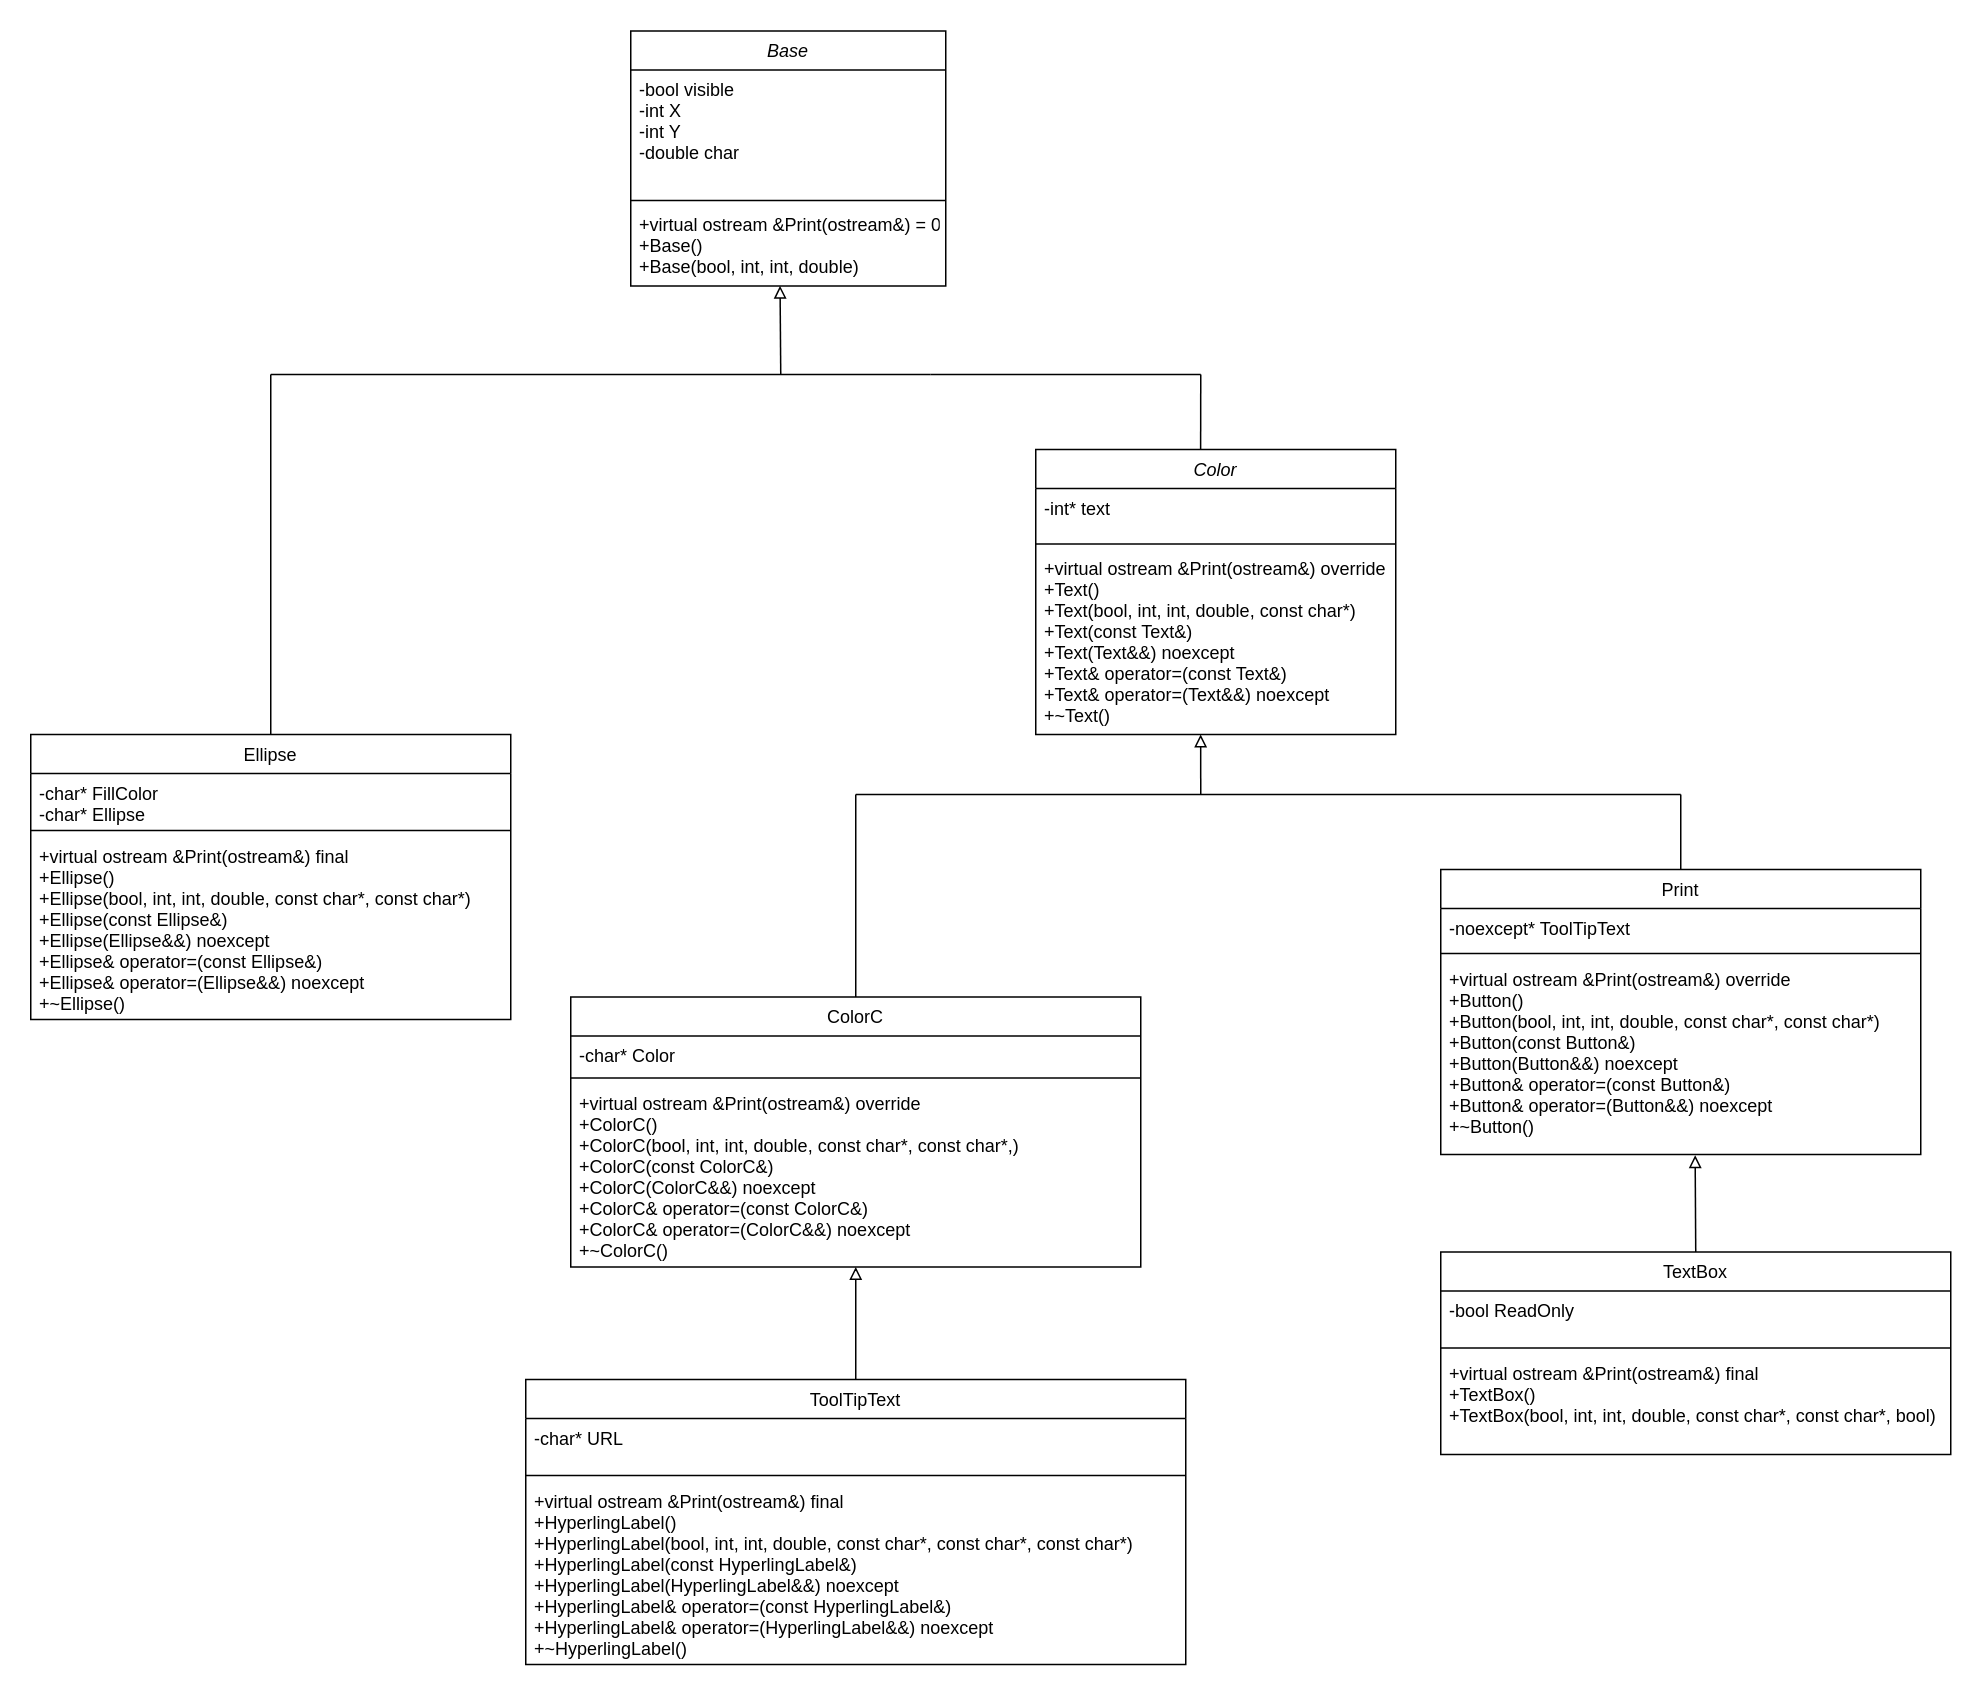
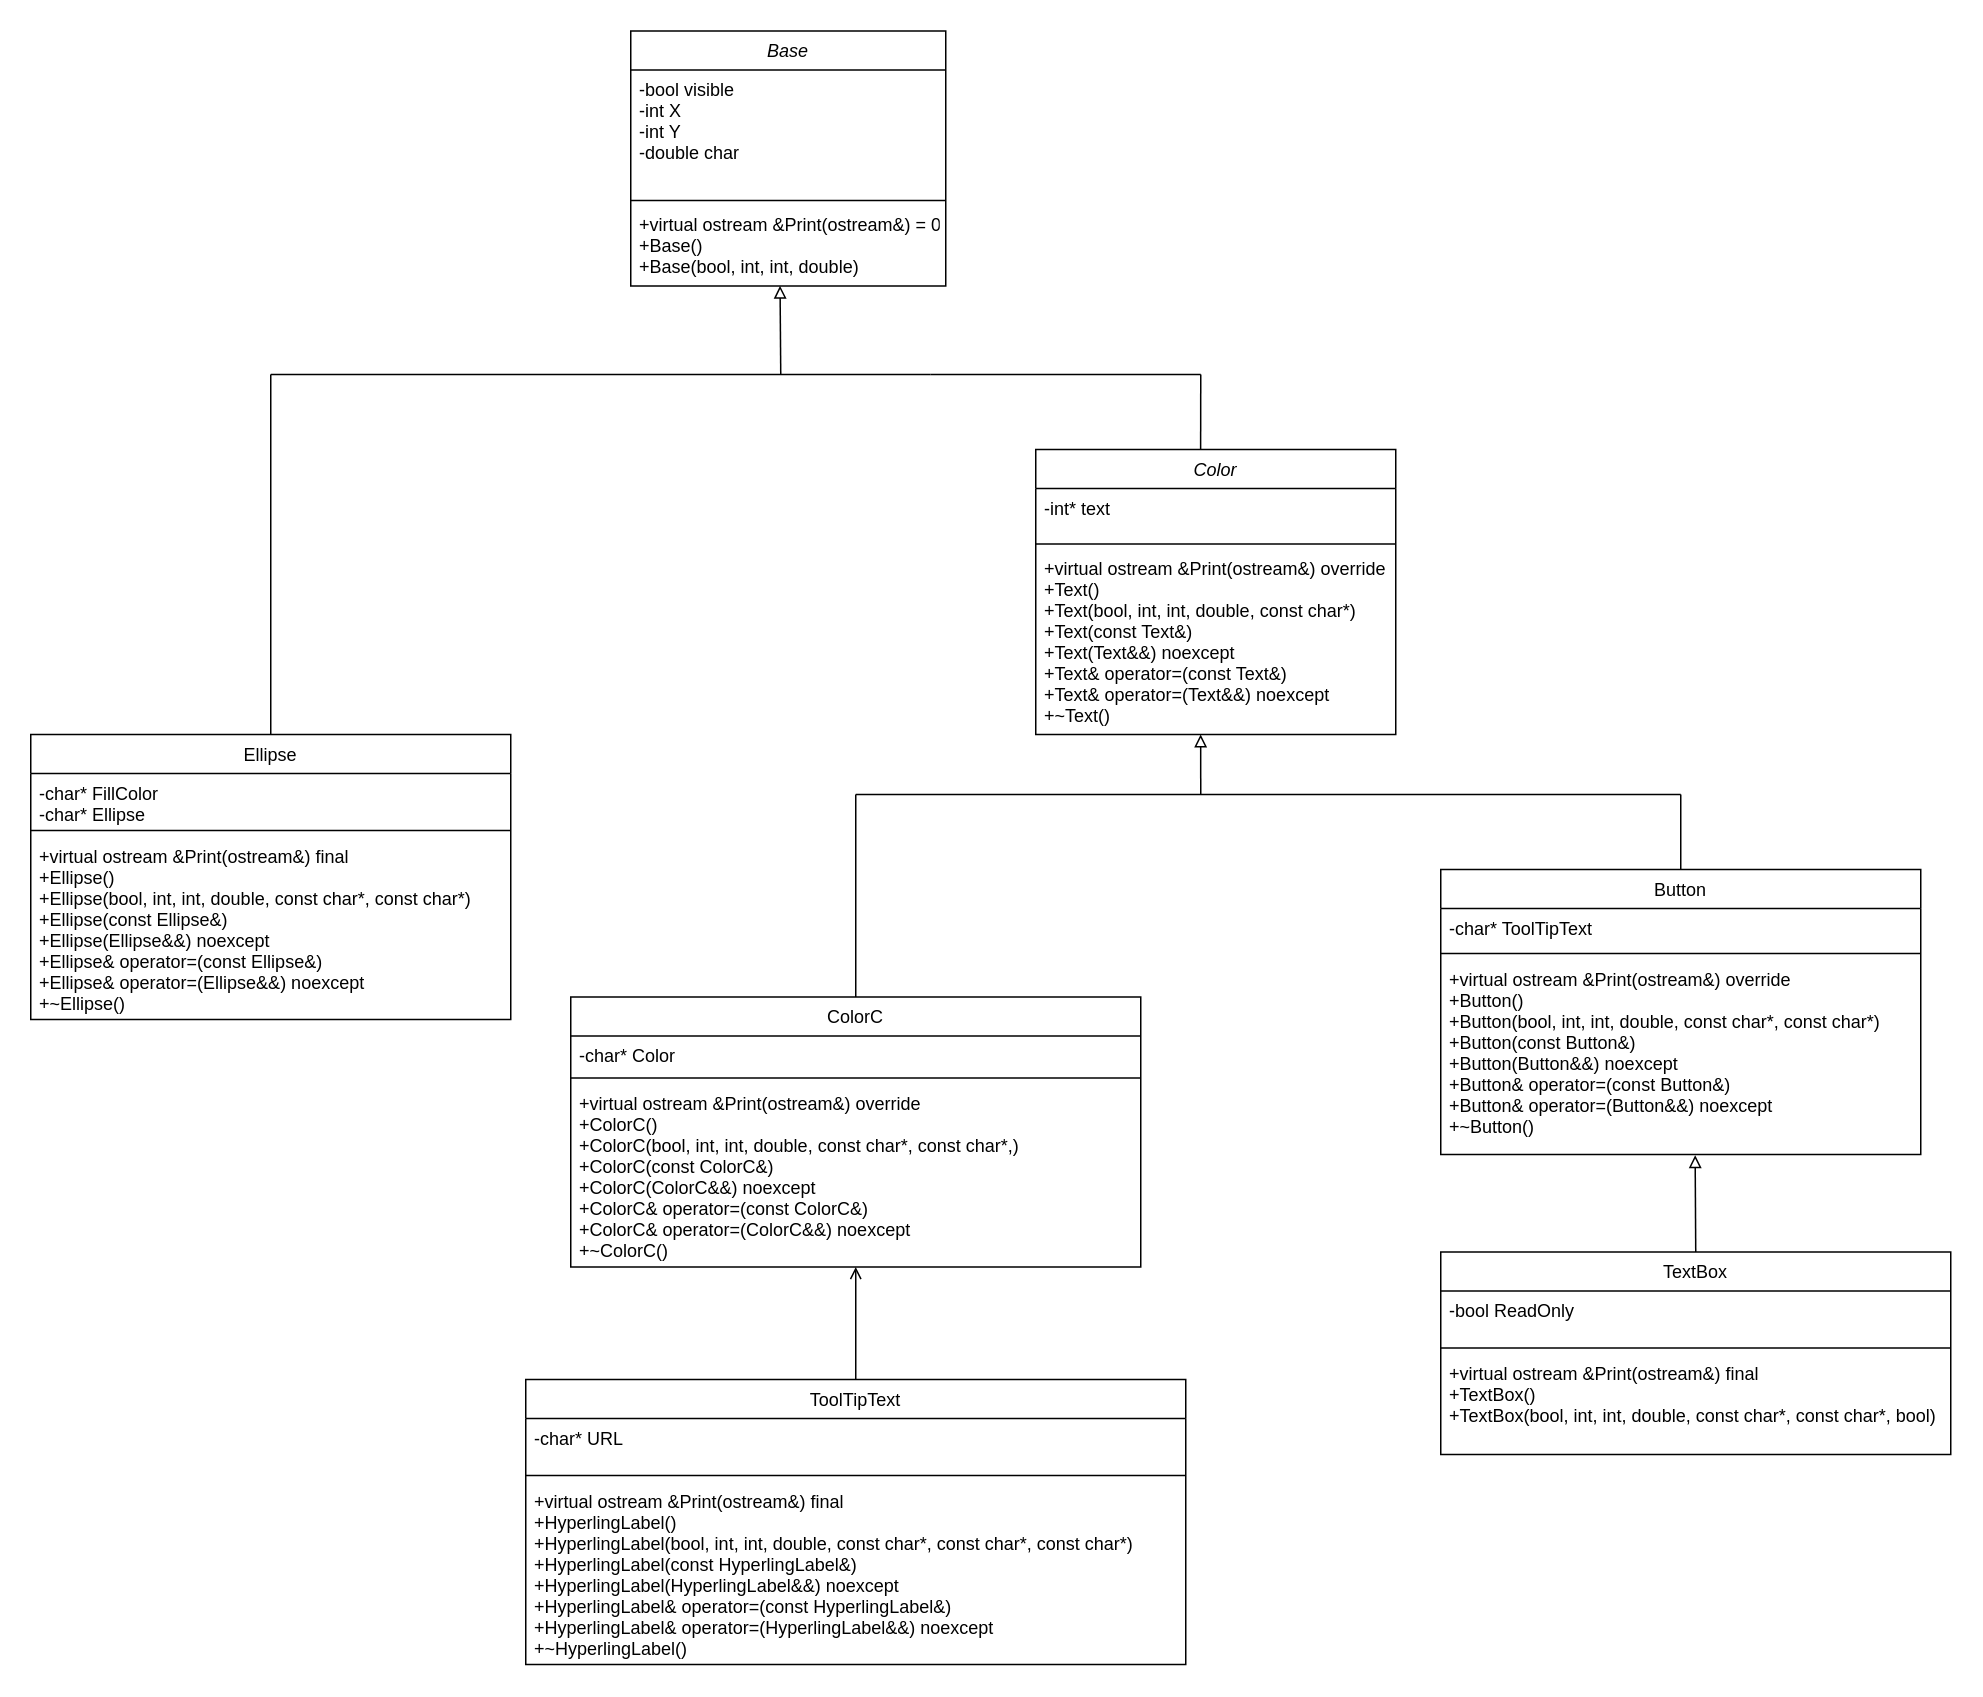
node "Print": label "Print" -> "Button"
node "-noexcept* ToolTipText": label "-noexcept* ToolTipText" -> "-char* ToolTipText"
edge "ToolTipText" -> "ColorC": arrowhead block -> open
